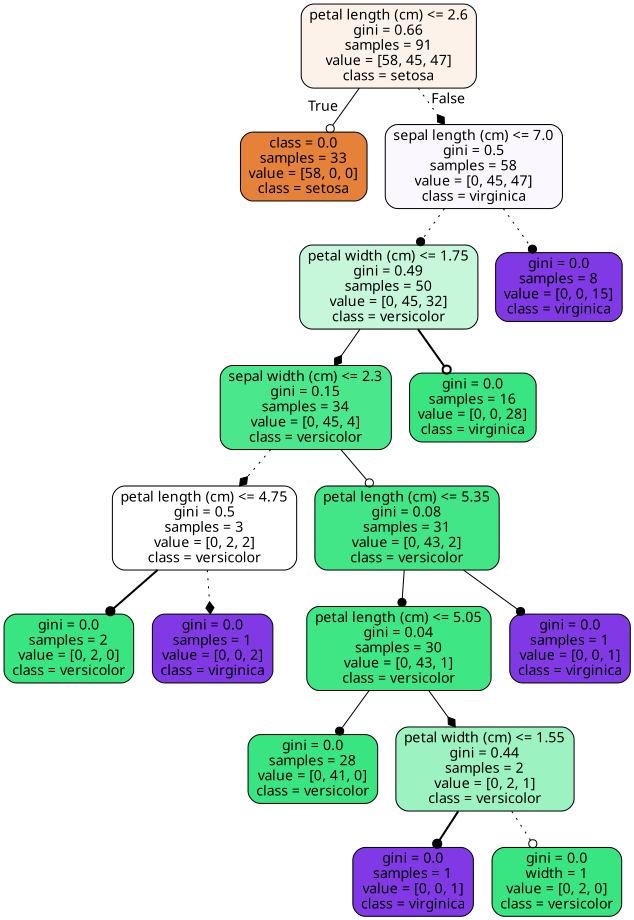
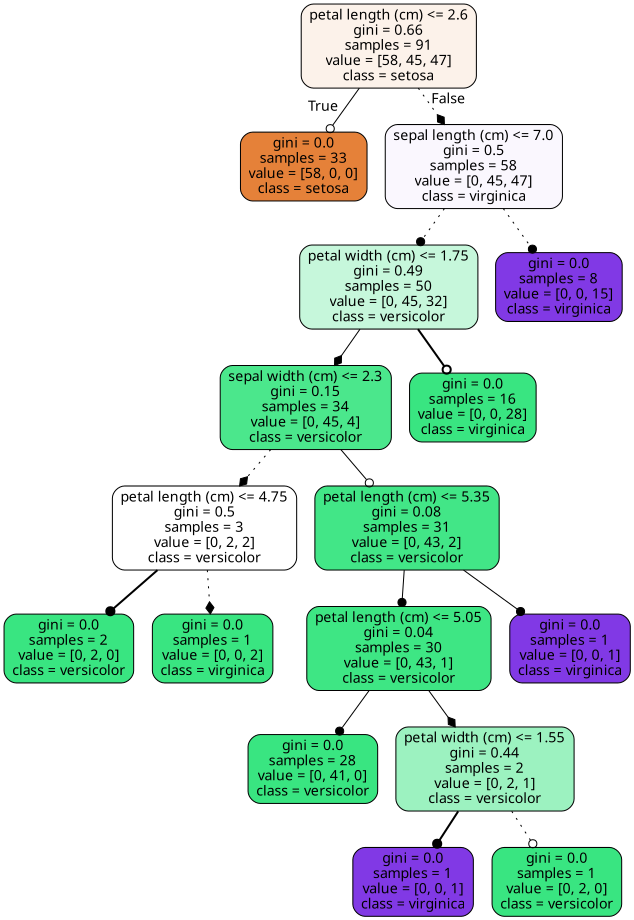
node "class = 0.0 samples = 33 value = [58, 0, 0] class = setosa": label "class = 0.0 samples = 33 value = [58, 0, 0] class = setosa" -> "gini = 0.0 samples = 33 value = [58, 0, 0] class = setosa"
node "gini = 0.0 samples = 1 value = [0, 0, 2] class = virginica": fillcolor #8139e5 -> #39e581
node "gini = 0.0 width = 1 value = [0, 2, 0] class = versicolor": label "gini = 0.0 width = 1 value = [0, 2, 0] class = versicolor" -> "gini = 0.0 samples = 1 value = [0, 2, 0] class = versicolor"
